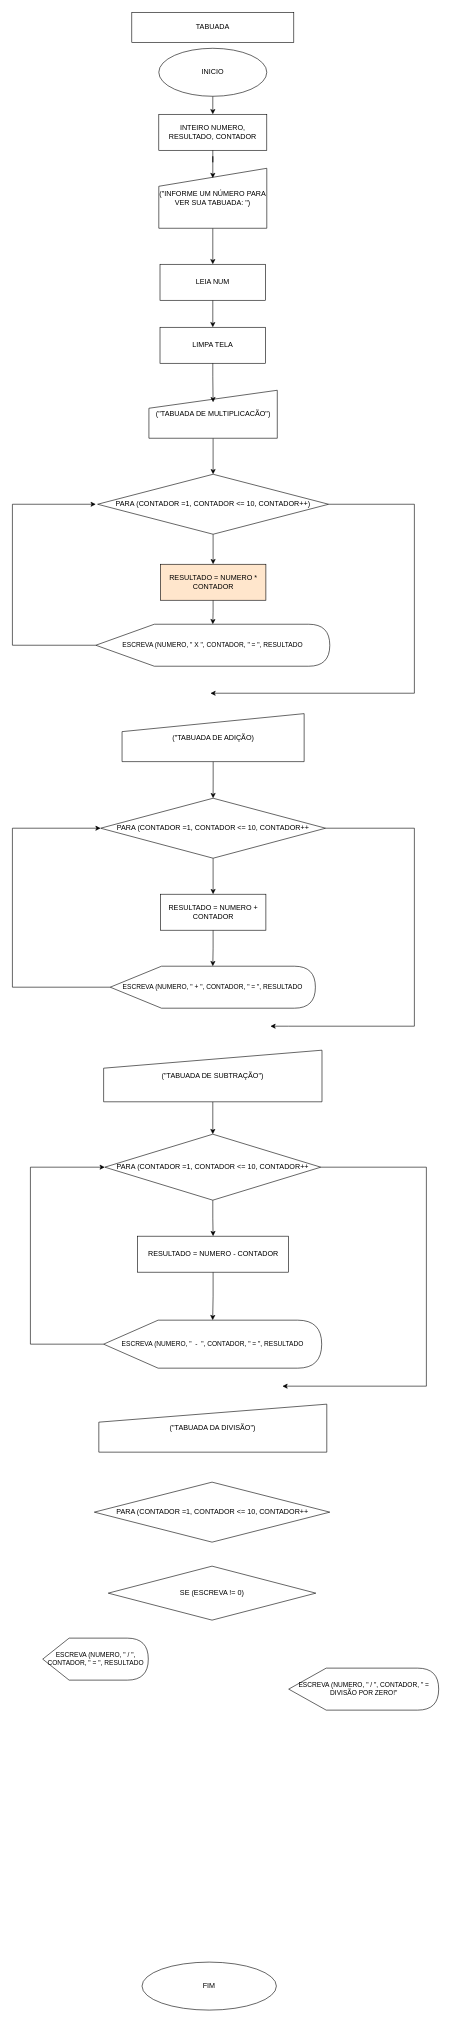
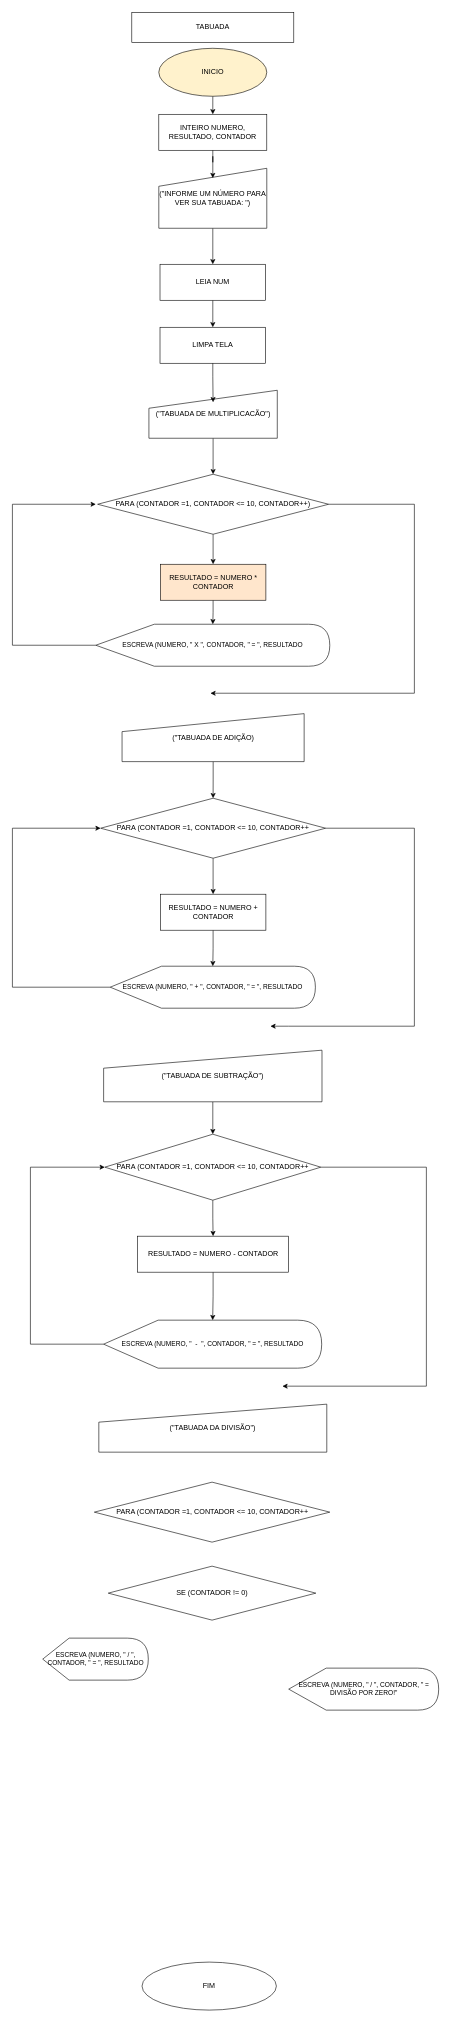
node "INICIO": fillcolor #ffffff -> #fff2cc
node "SE (ESCREVA != 0)": label "SE (ESCREVA != 0)" -> "SE (CONTADOR != 0)"
